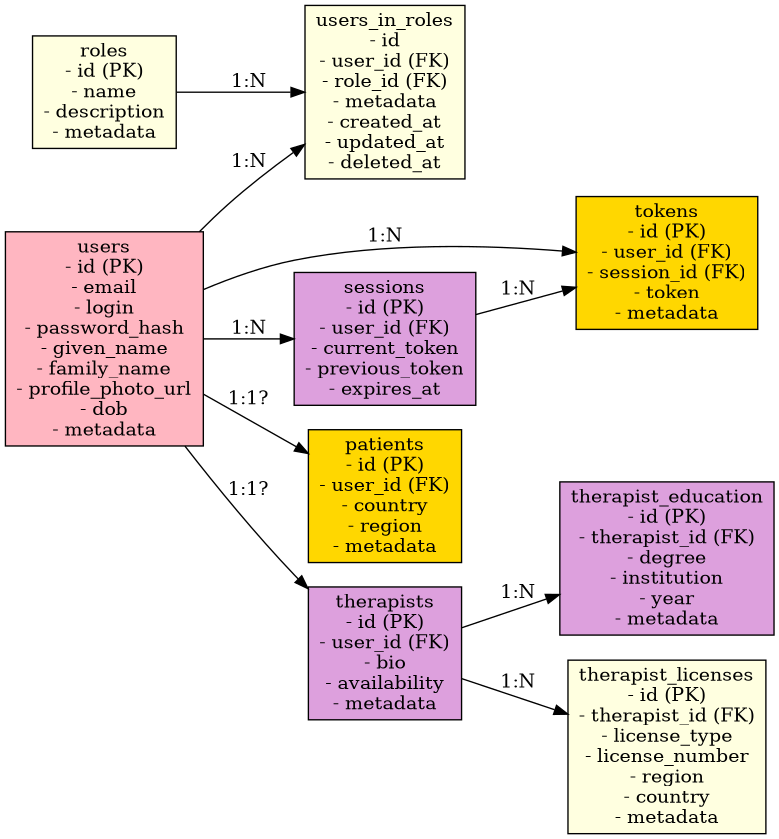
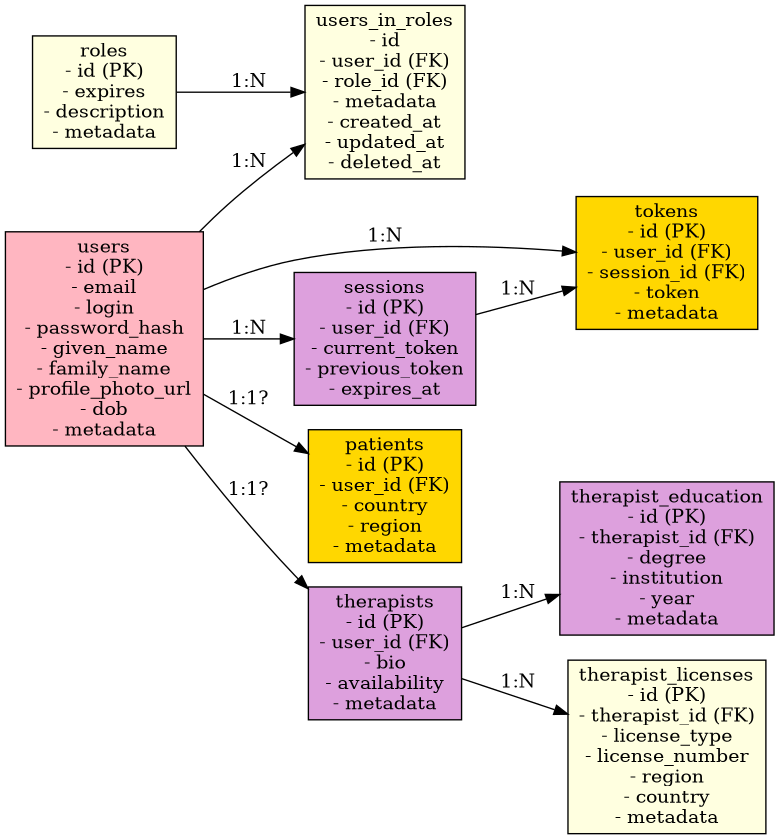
node "roles - id (PK) - name - description - metadata": label "roles - id (PK) - name - description - metadata" -> "roles - id (PK) - expires - description - metadata"
